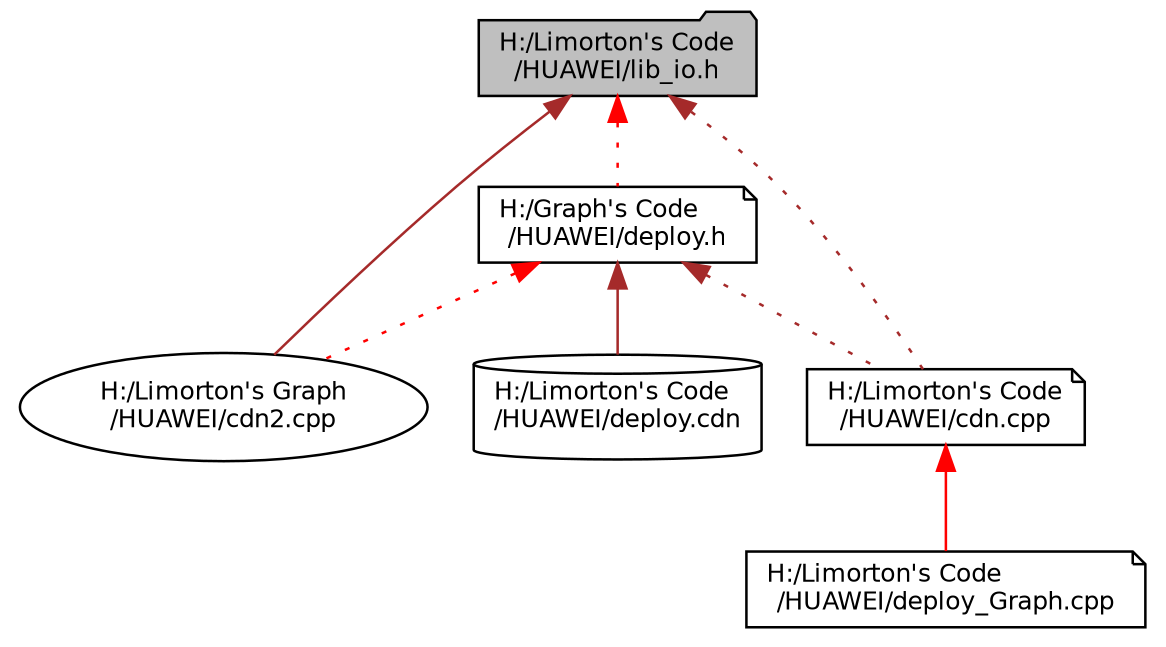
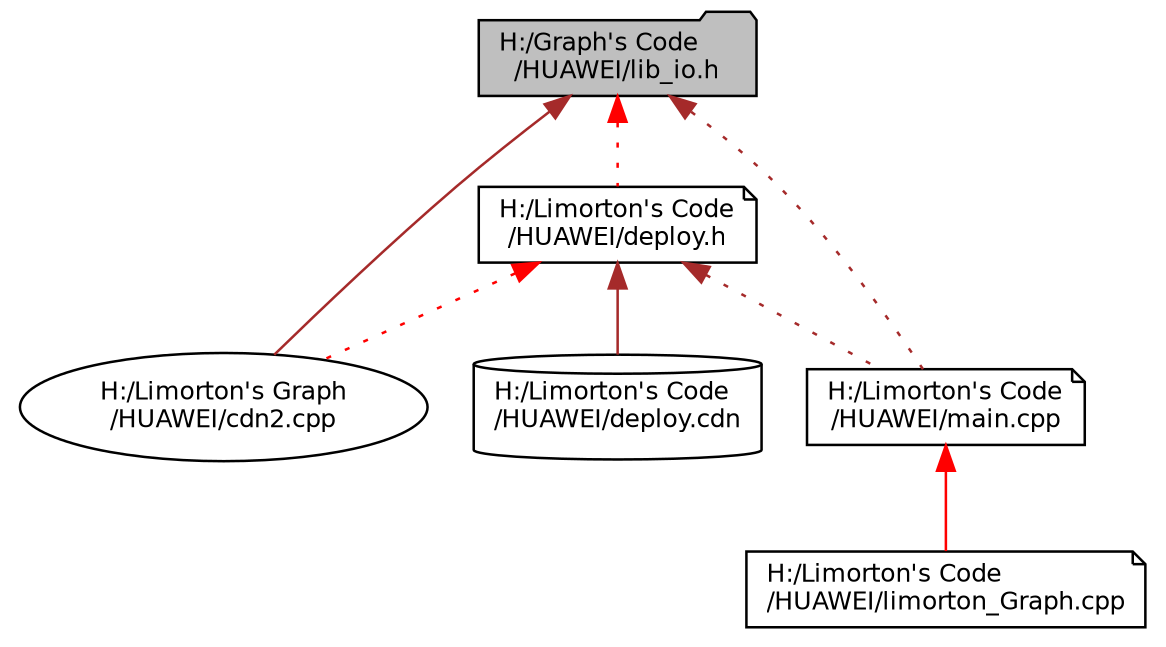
node "H:/Limorton's Code /HUAWEI/lib_io.h": label "H:/Limorton's Code /HUAWEI/lib_io.h" -> "H:/Graph's Code /HUAWEI/lib_io.h"
node "H:/Graph's Code /HUAWEI/deploy.h": label "H:/Graph's Code /HUAWEI/deploy.h" -> "H:/Limorton's Code /HUAWEI/deploy.h"
node "H:/Limorton's Code /HUAWEI/cdn.cpp": label "H:/Limorton's Code /HUAWEI/cdn.cpp" -> "H:/Limorton's Code /HUAWEI/main.cpp"
node "H:/Limorton's Code /HUAWEI/deploy_Graph.cpp": label "H:/Limorton's Code /HUAWEI/deploy_Graph.cpp" -> "H:/Limorton's Code /HUAWEI/limorton_Graph.cpp"
